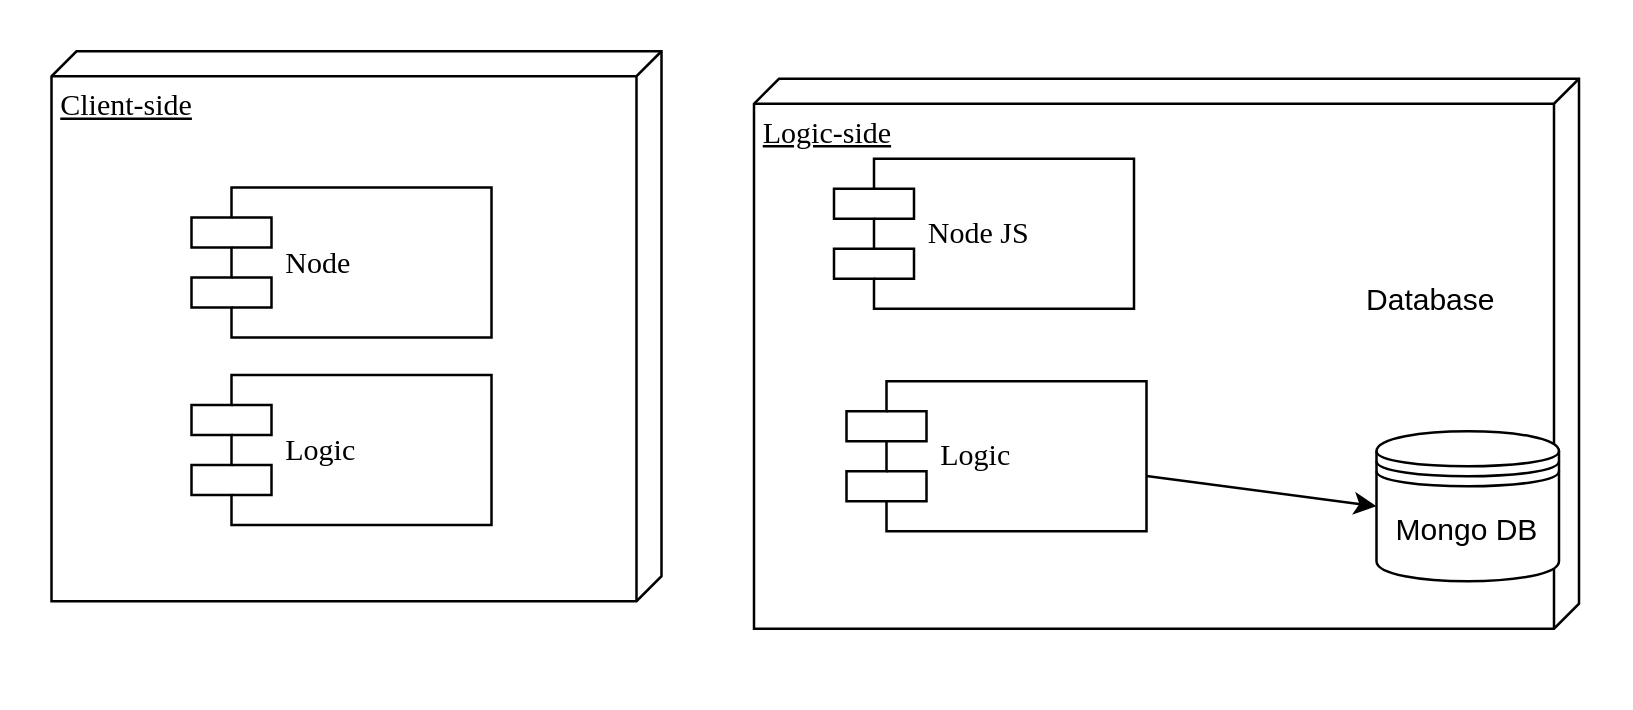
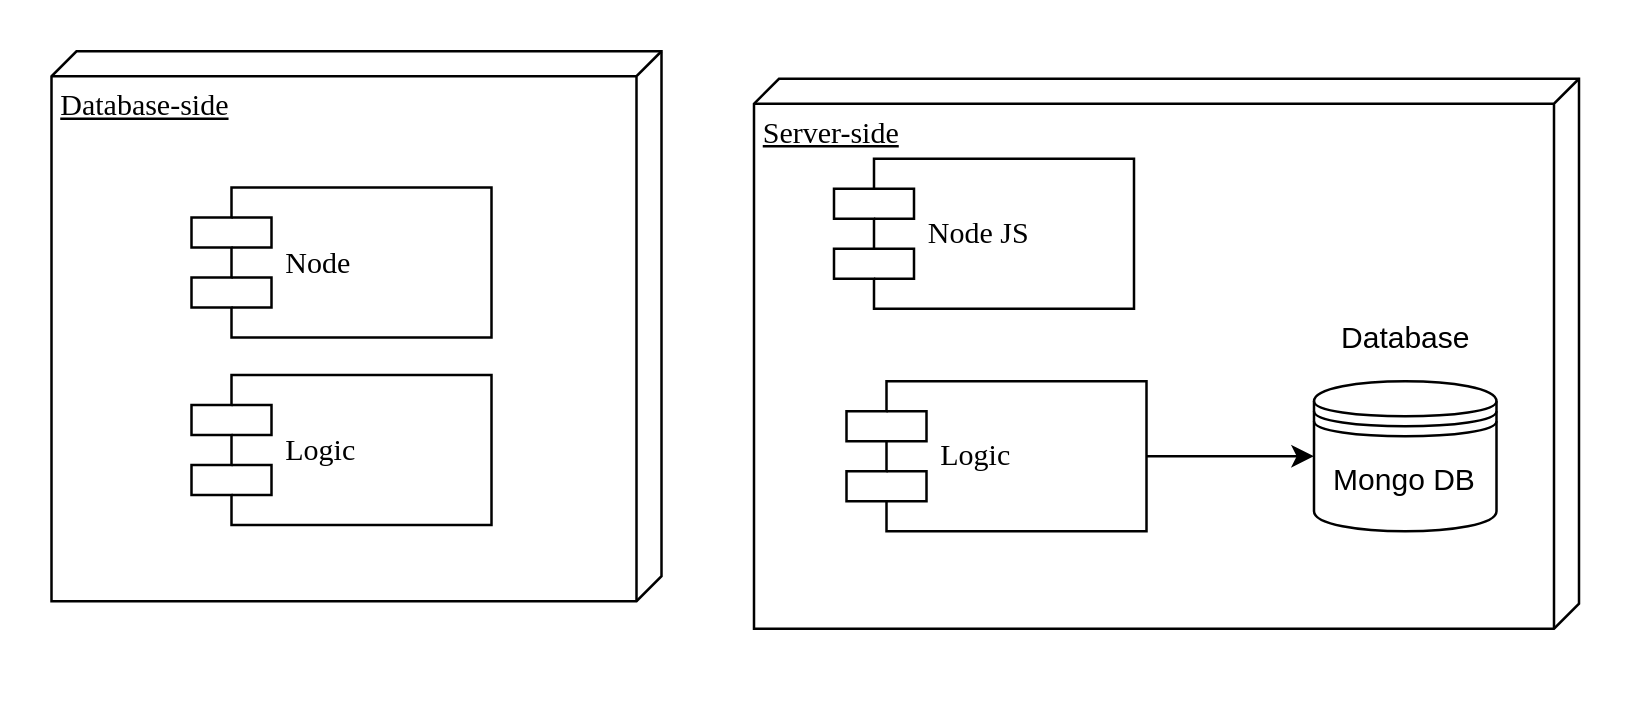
node "Client-side": label "Client-side" -> "Database-side"
node "Logic-side": label "Logic-side" -> "Server-side"
node "Database": moved (1430, 301) -> (1405, 339)
node "Mongo DB": moved (1468, 506) -> (1405, 456)
